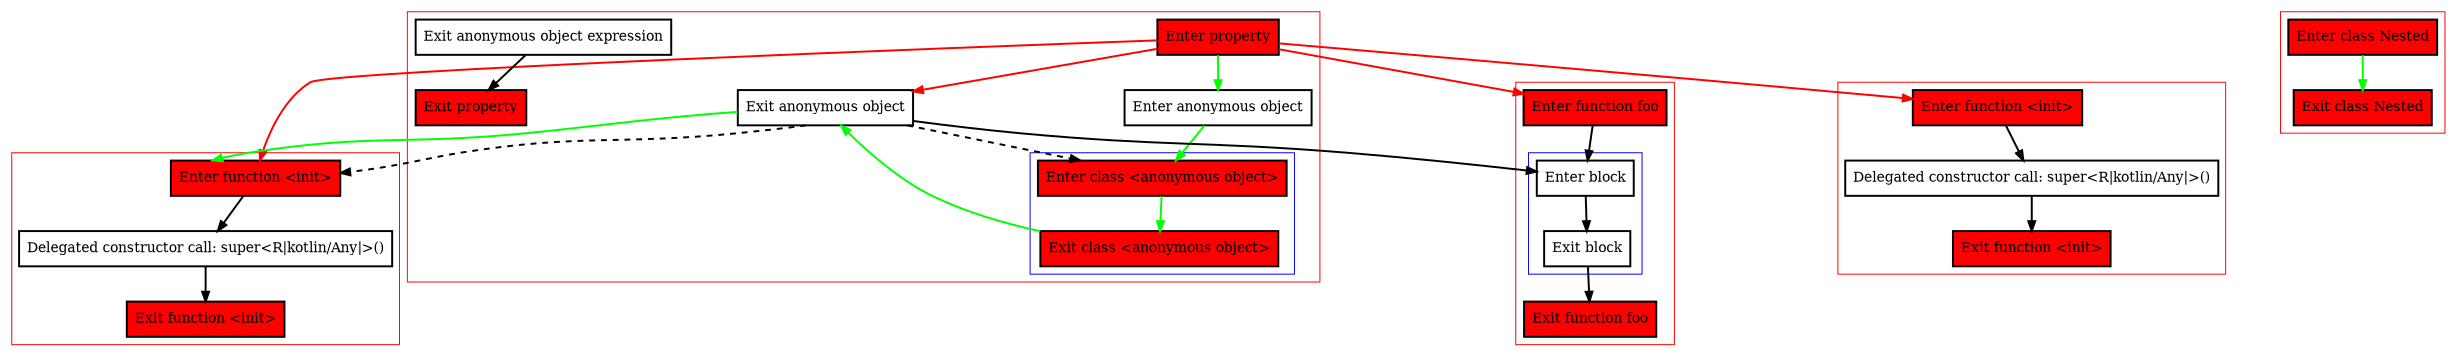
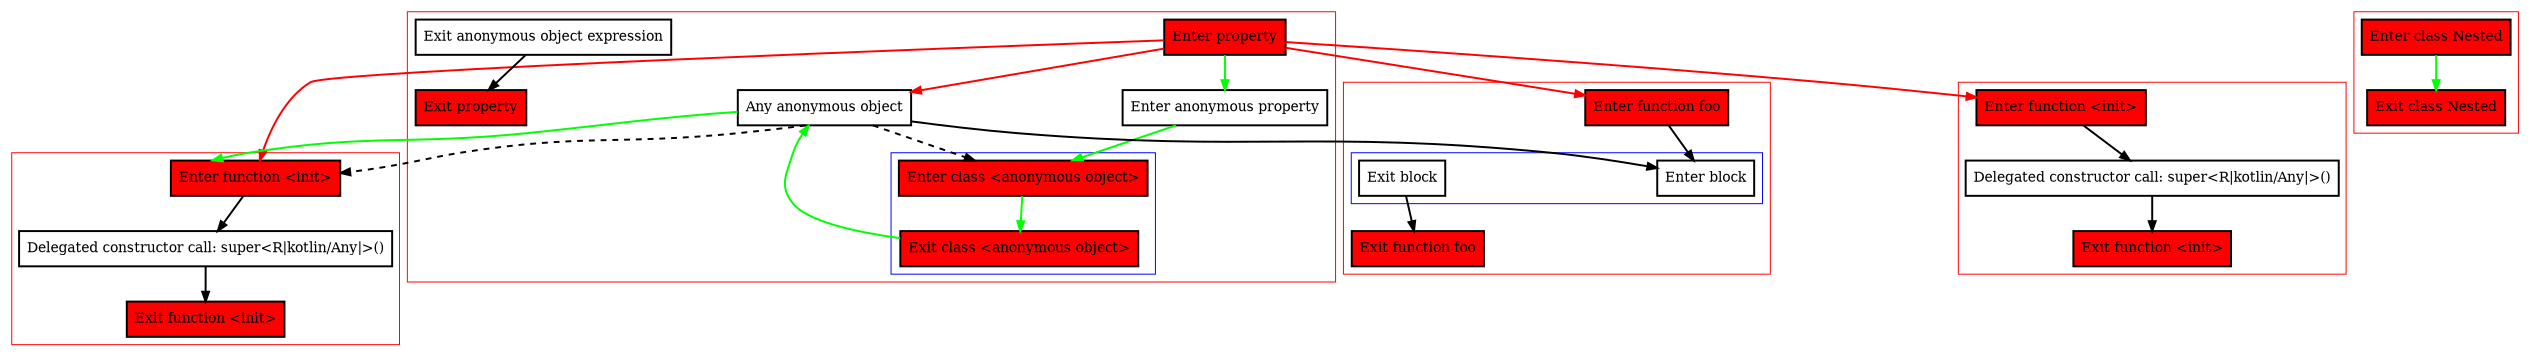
node "Exit anonymous object": label "Exit anonymous object" -> "Any anonymous object"
node "Enter anonymous object": label "Enter anonymous object" -> "Enter anonymous property"
edge "Enter block" -> "Exit block": removed
